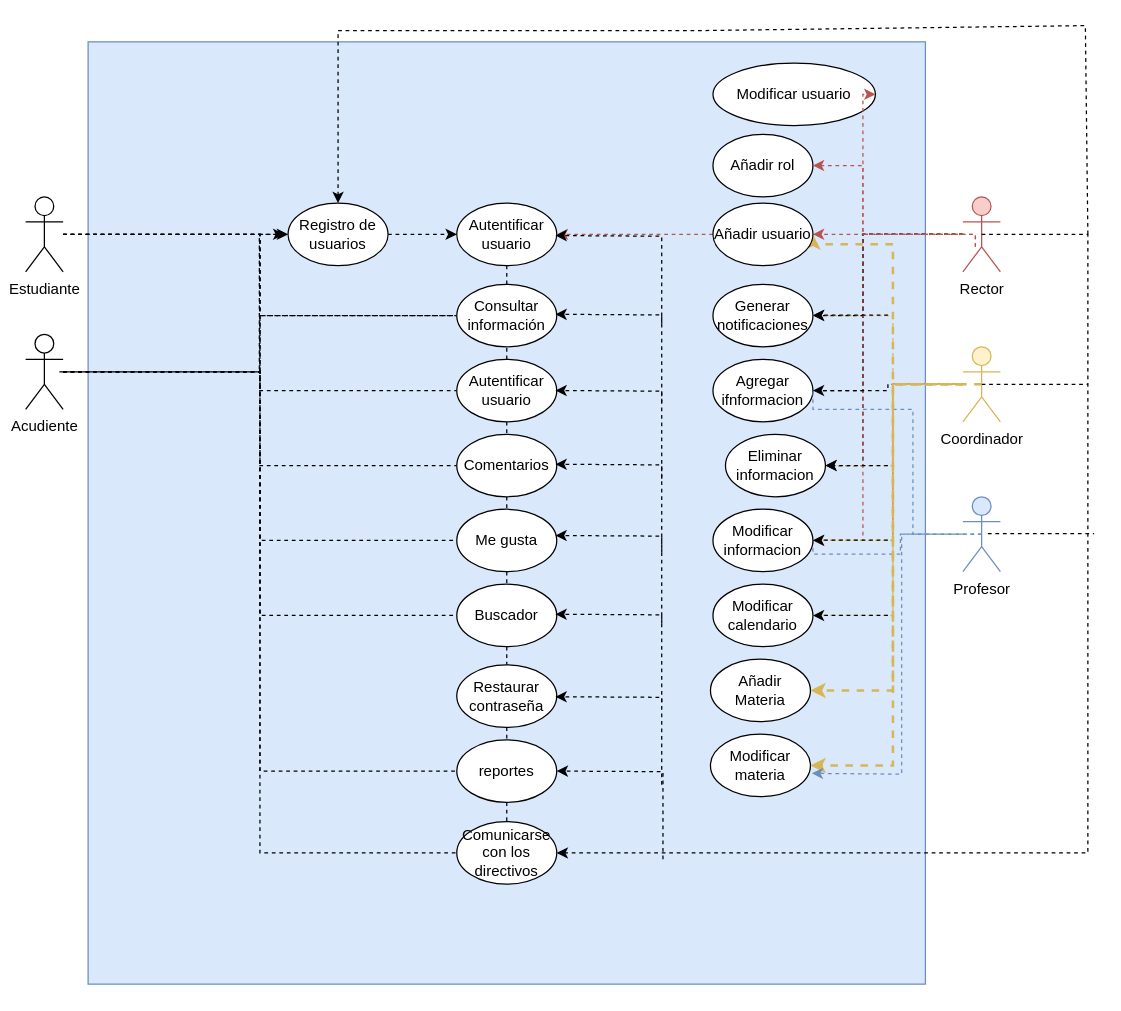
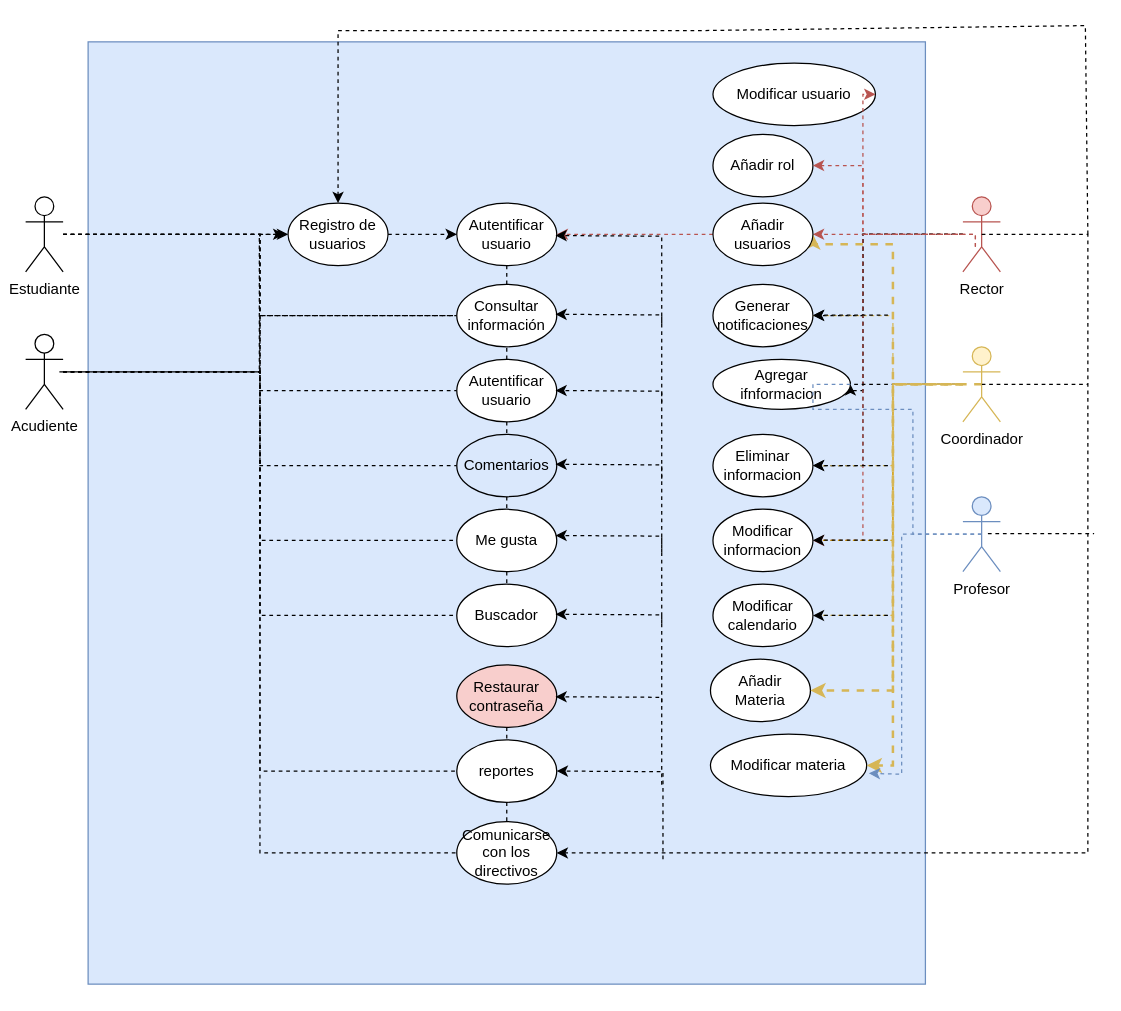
node "Añadir usuario": label "Añadir usuario" -> "Añadir usuarios"
node "Agregar ifnformacion": size 100x63 -> 138x50
node "Comentarios": fillcolor #ffffff -> #dae8fc
node "Eliminar informacion": moved (776, 466) -> (763, 466)
edge "Profesor" -- "Modificar informacion": removed
edge "Buscador" -- "Restaurar contraseña": removed
node "Restaurar contraseña": fillcolor #ffffff -> #f8cecc
node "Modificar materia": size 100x63 -> 156x63
